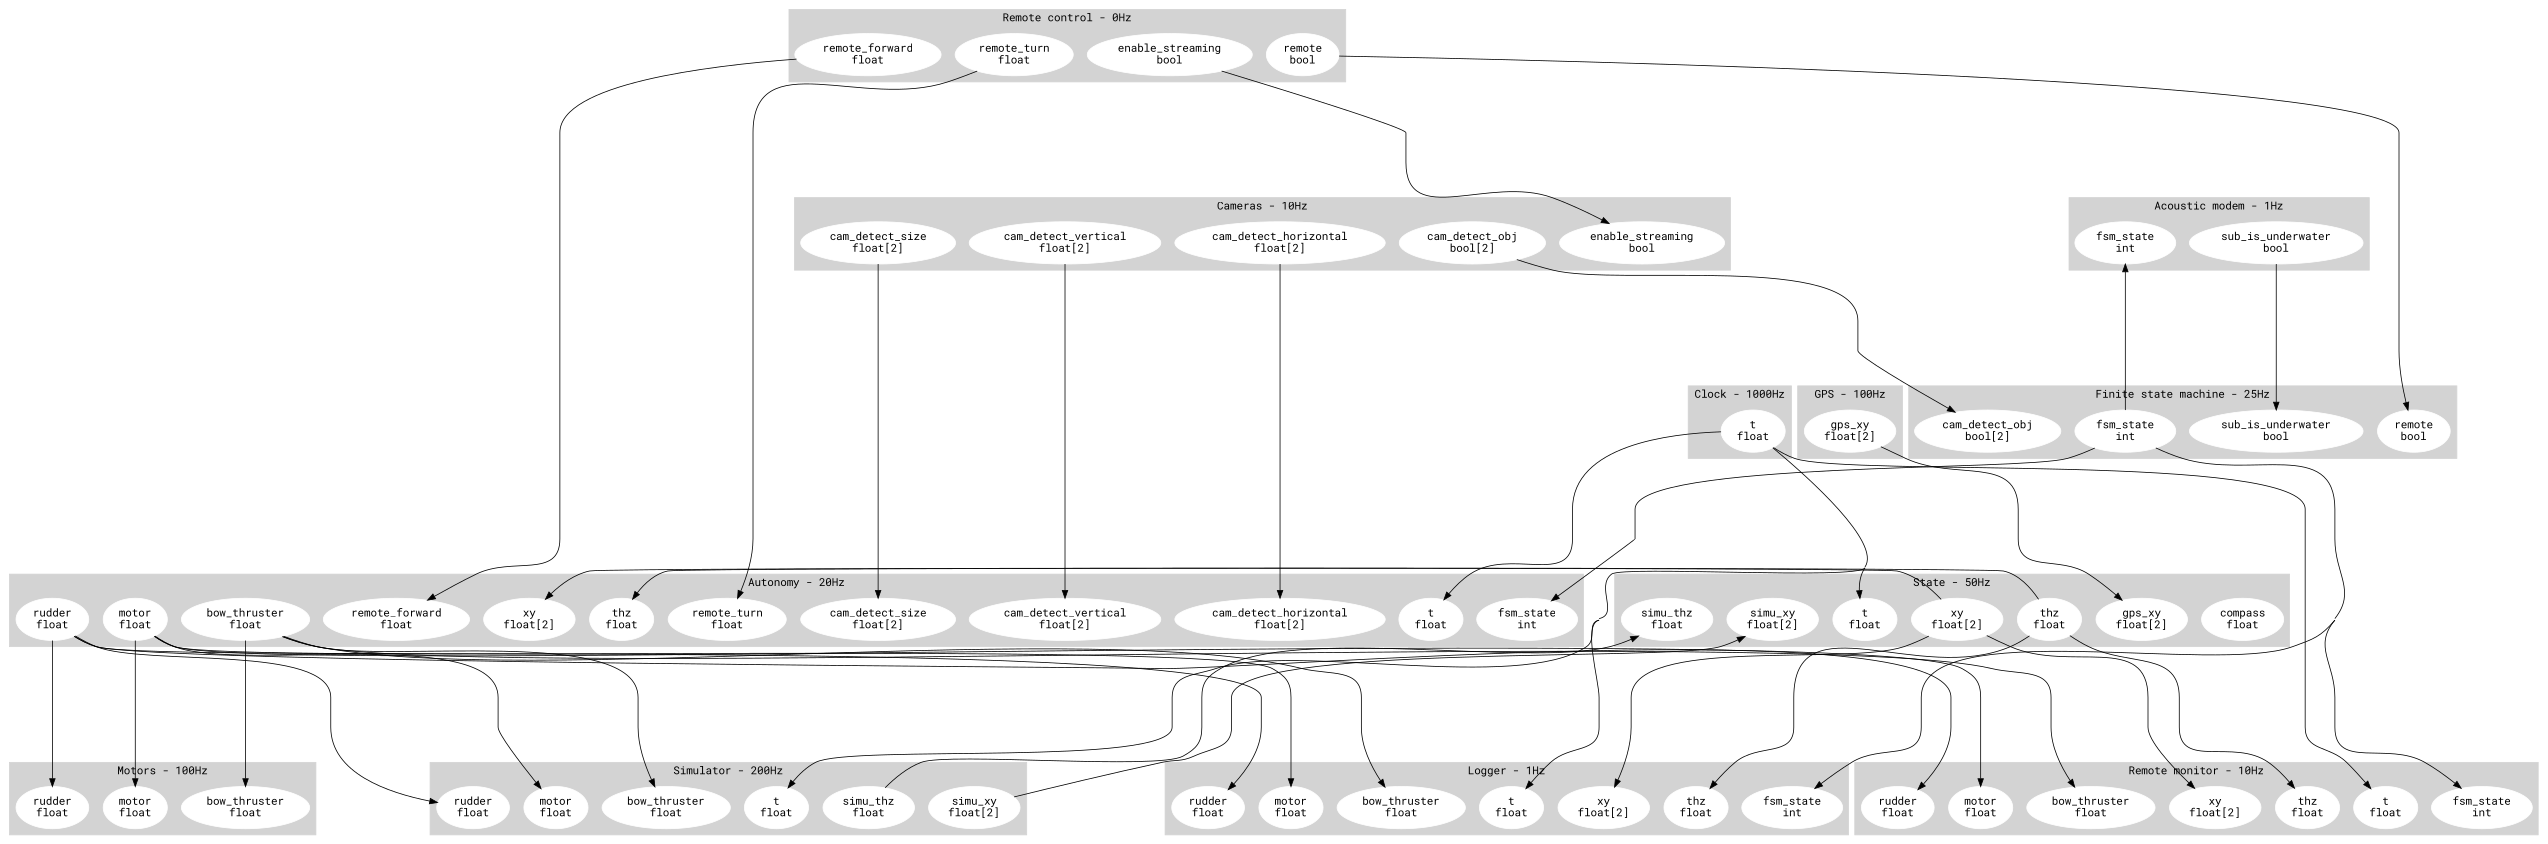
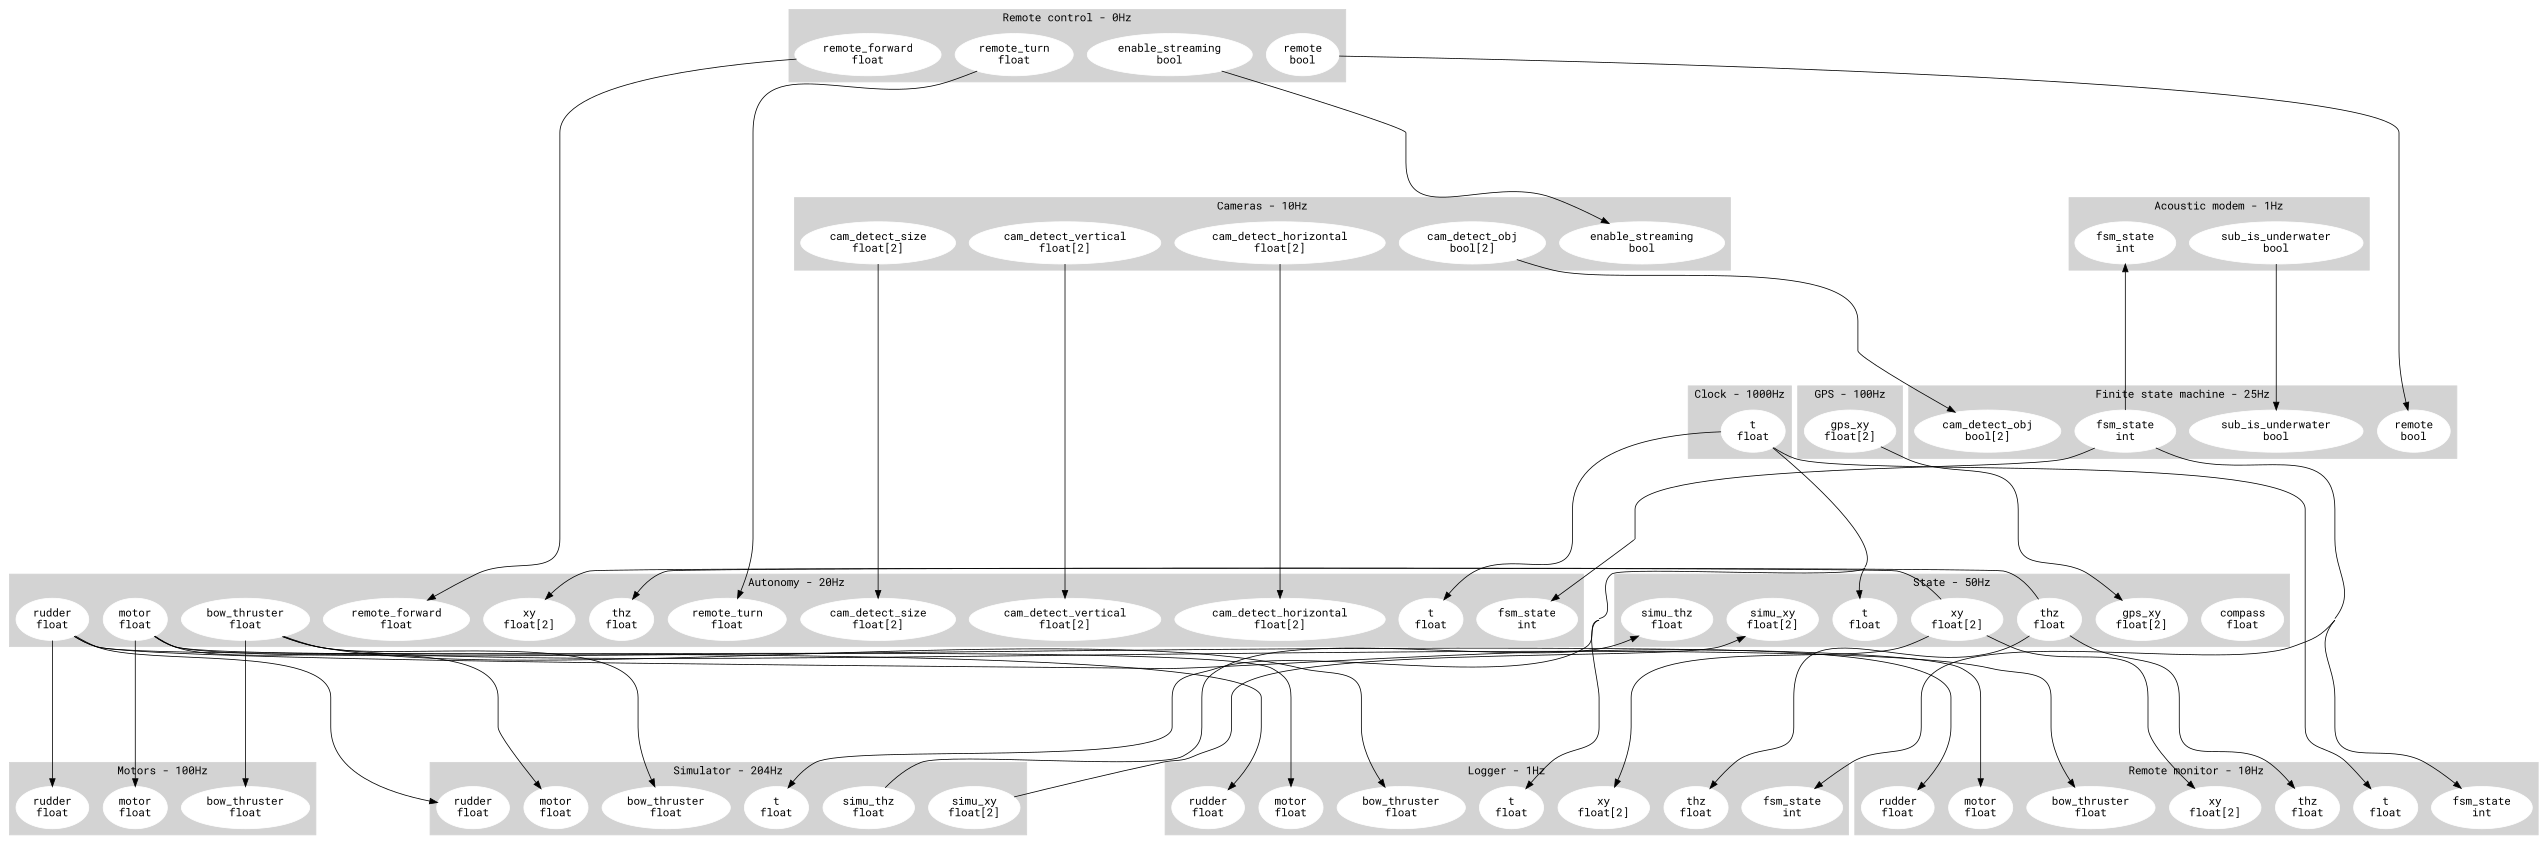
cluster "Simulator - 200Hz": label "Simulator - 200Hz" -> "Simulator - 204Hz"
